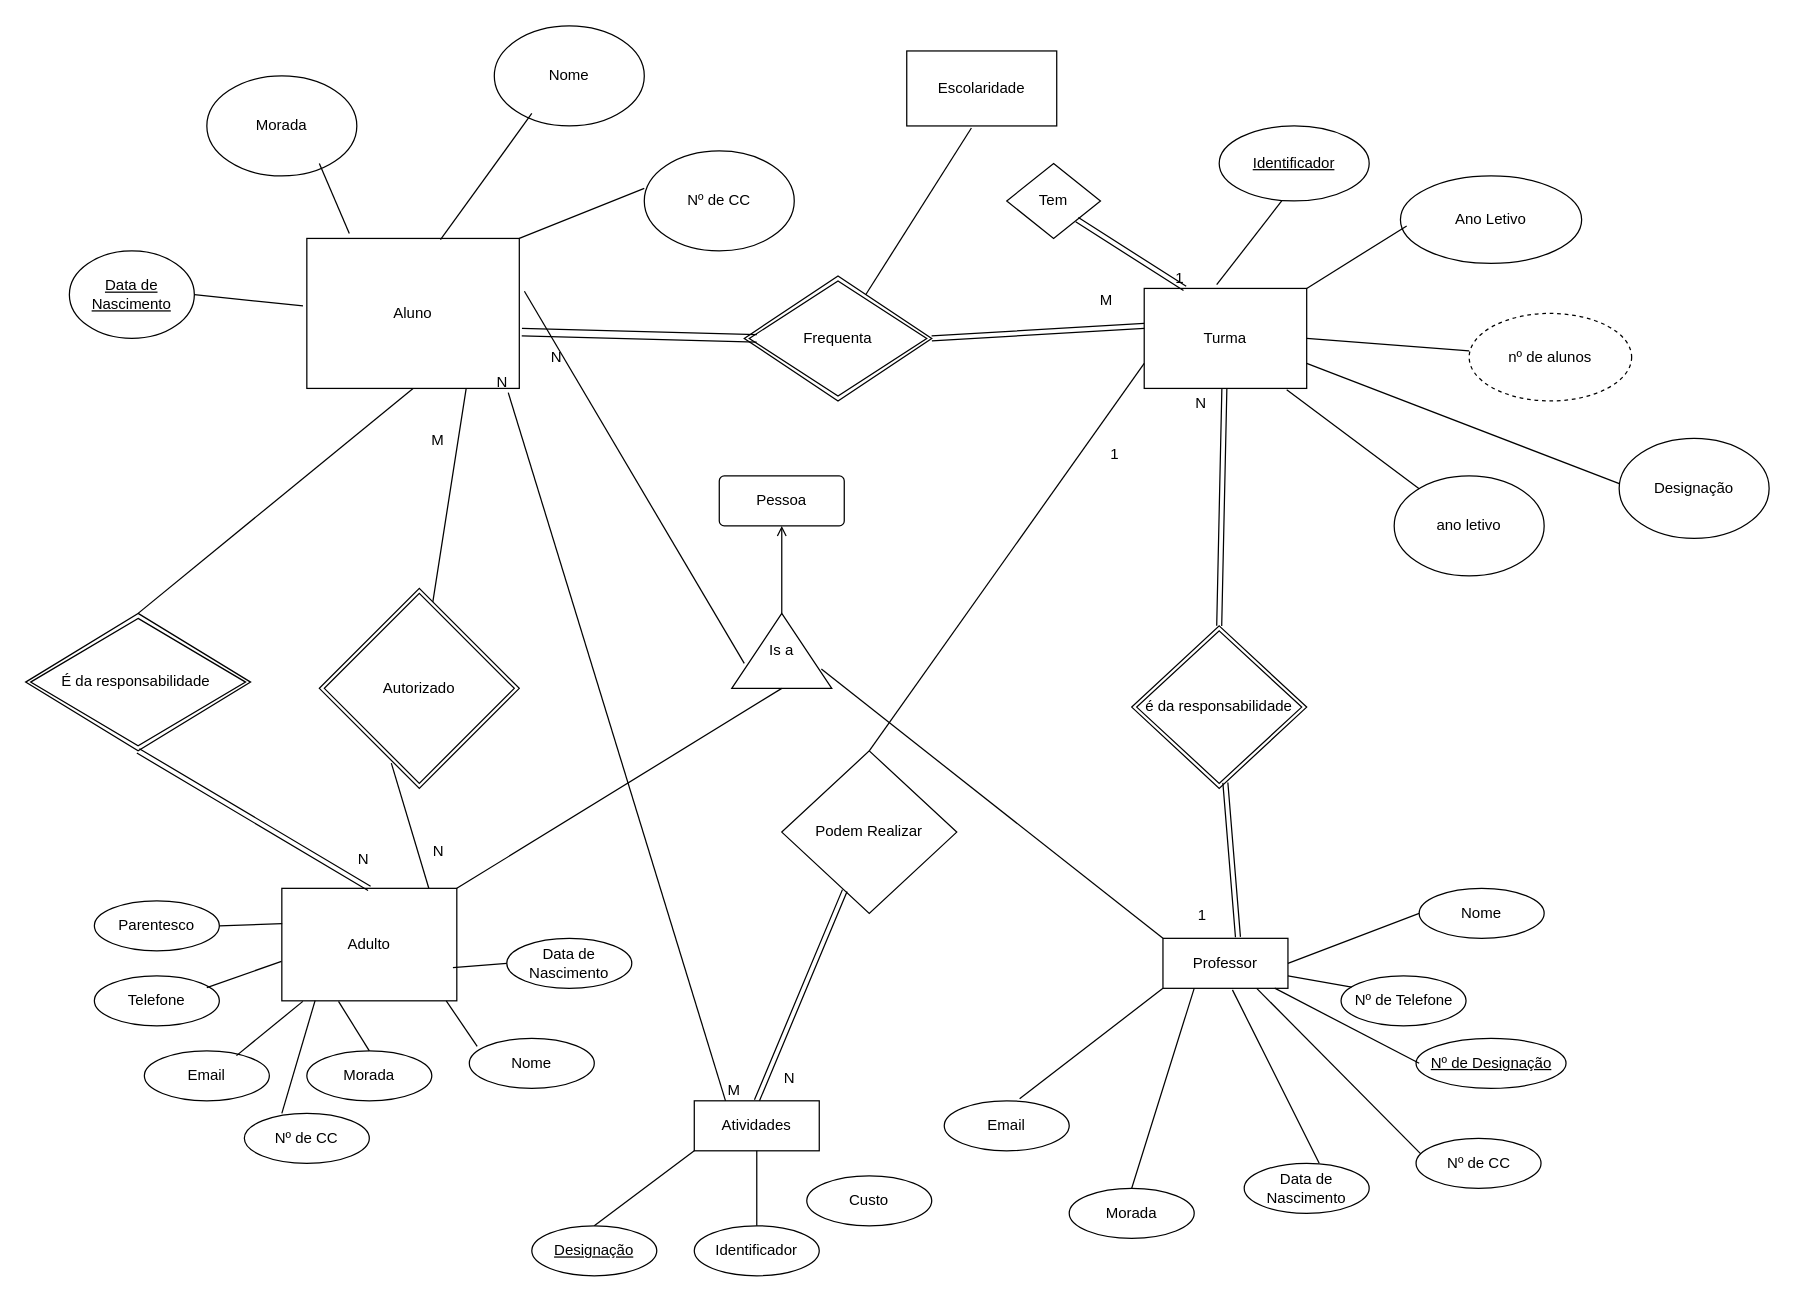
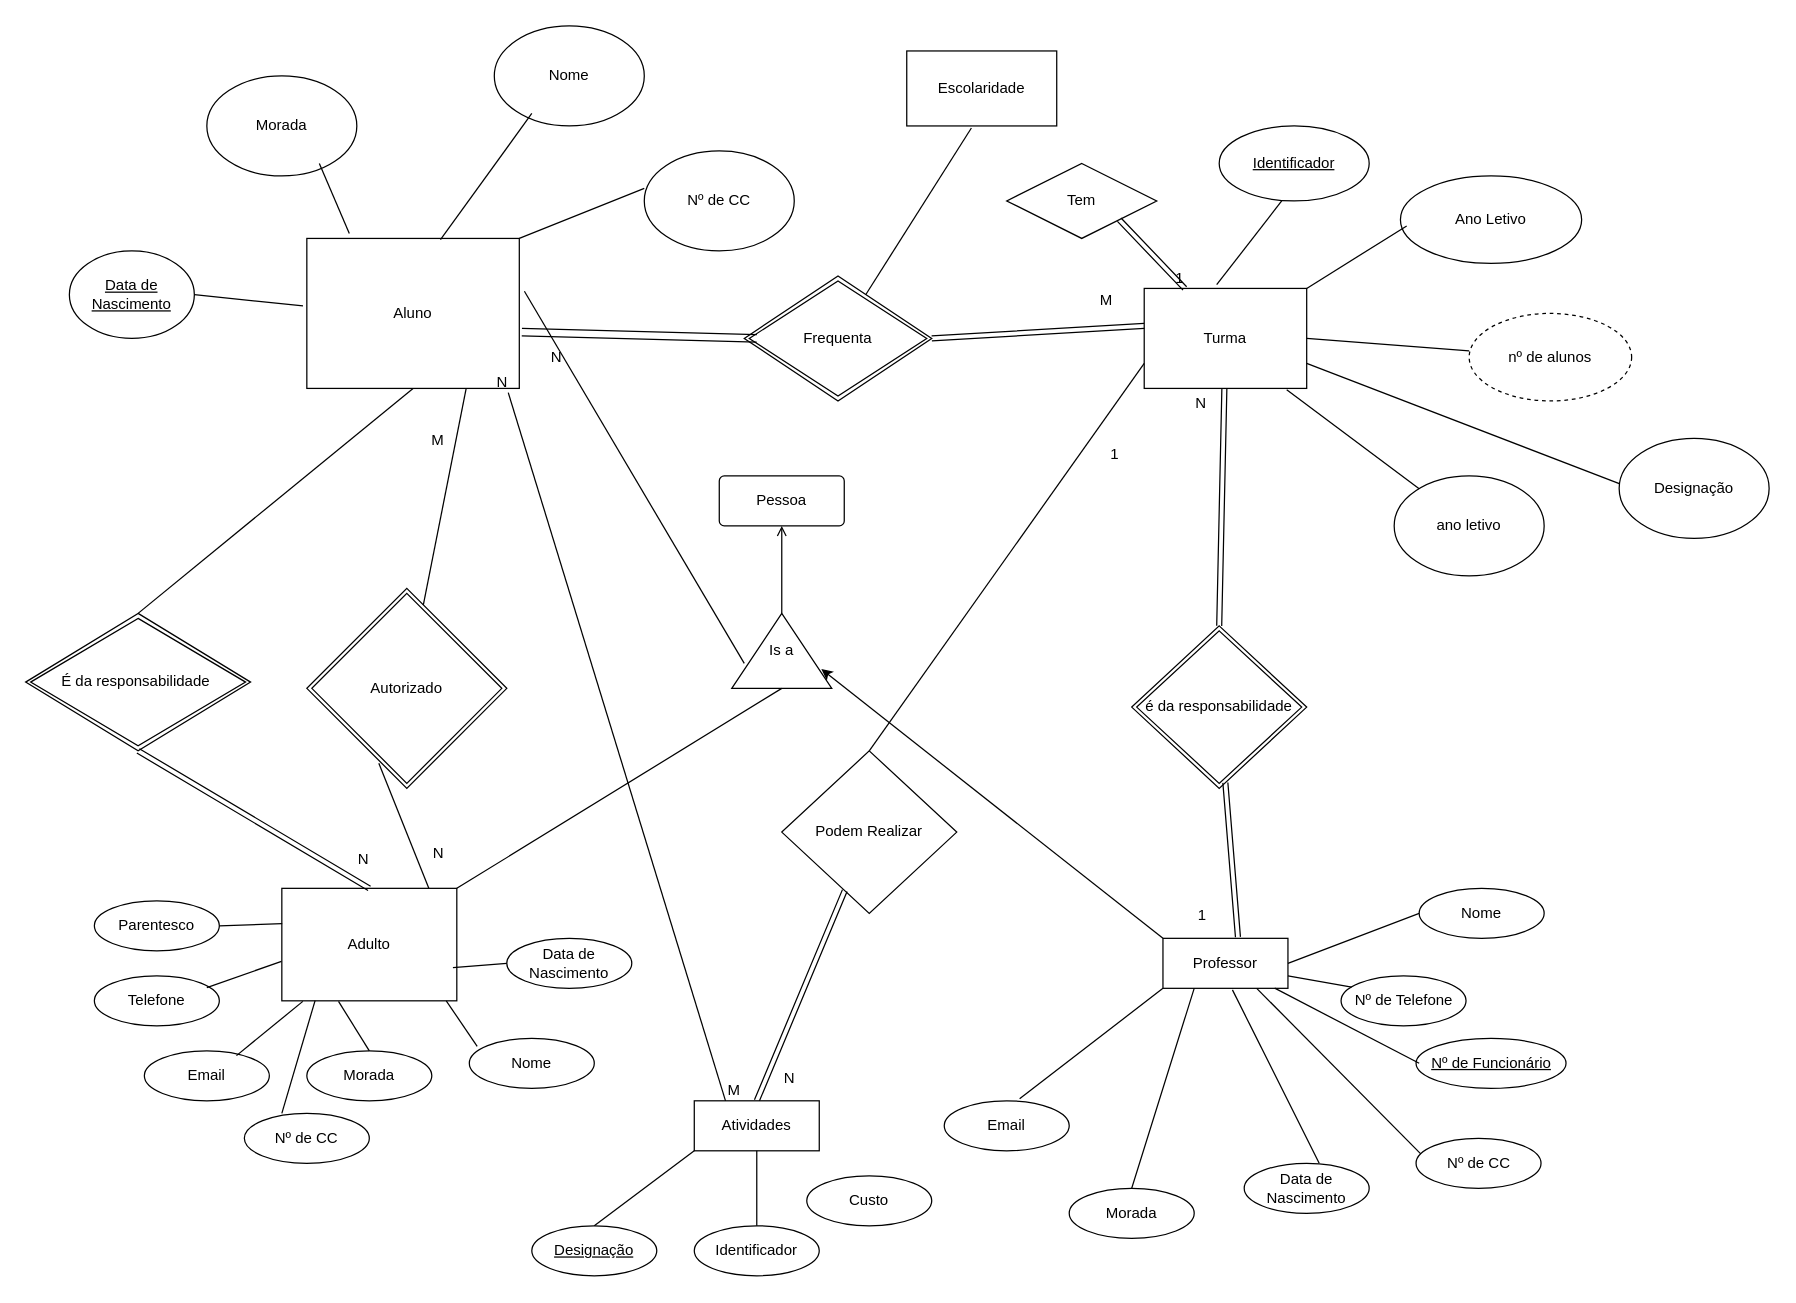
node "Tem": size 94x75 -> 150x75
edge "Is a" -- "Professor": arrowhead none -> classic
node "Autorizado": moved (419, 688) -> (407, 688)
node "Nº de Designação": label "Nº de Designação" -> "Nº de Funcionário"
